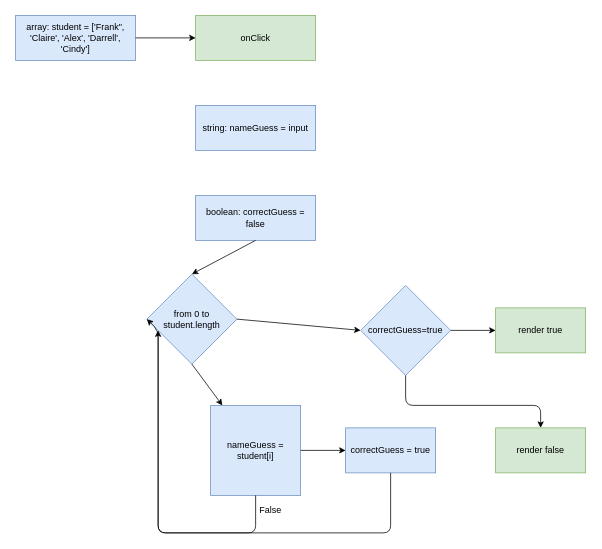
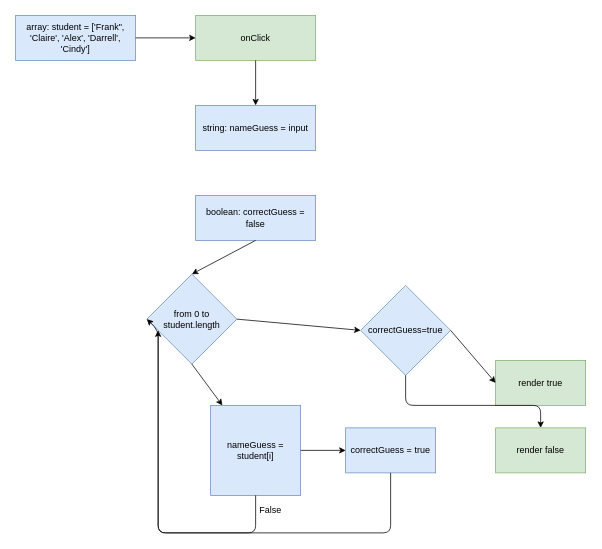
edge "onClick" -> "string: nameGuess = input": added
node "render true": moved (540, 330) -> (540, 383)
